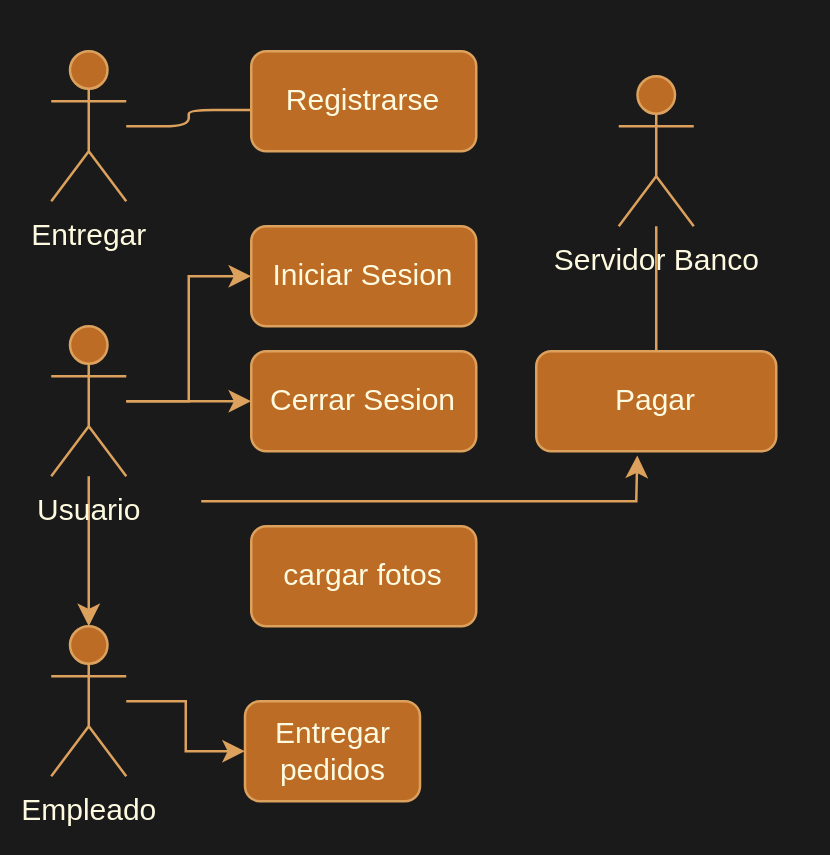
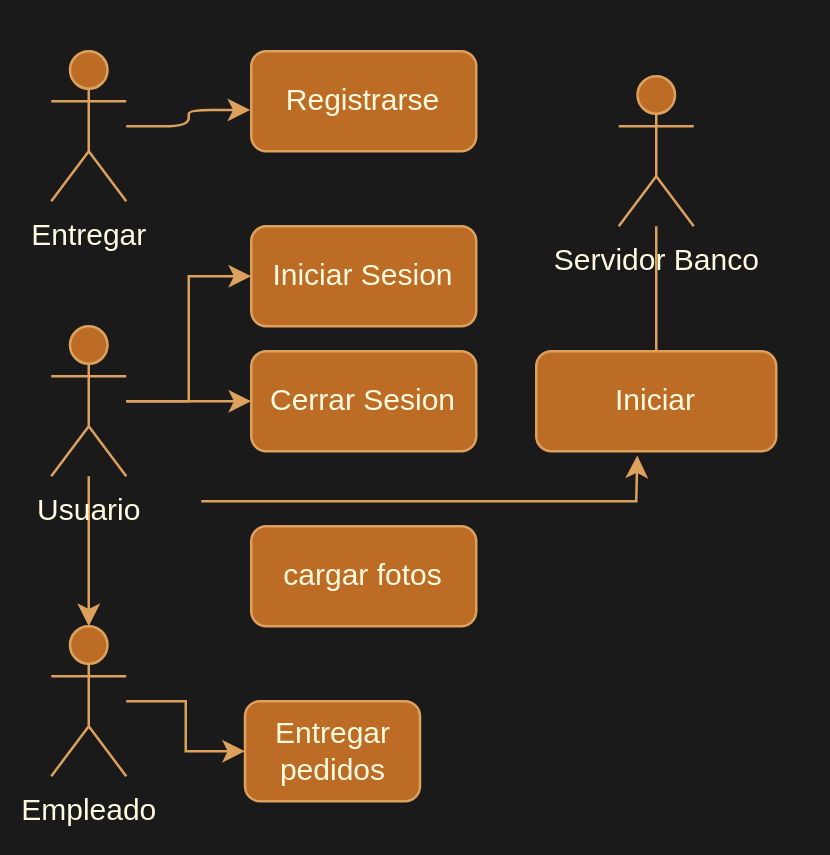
edge "Registrarse" -- "Entregar": arrowhead none -> classic
node "Pagar": label "Pagar" -> "Iniciar"
